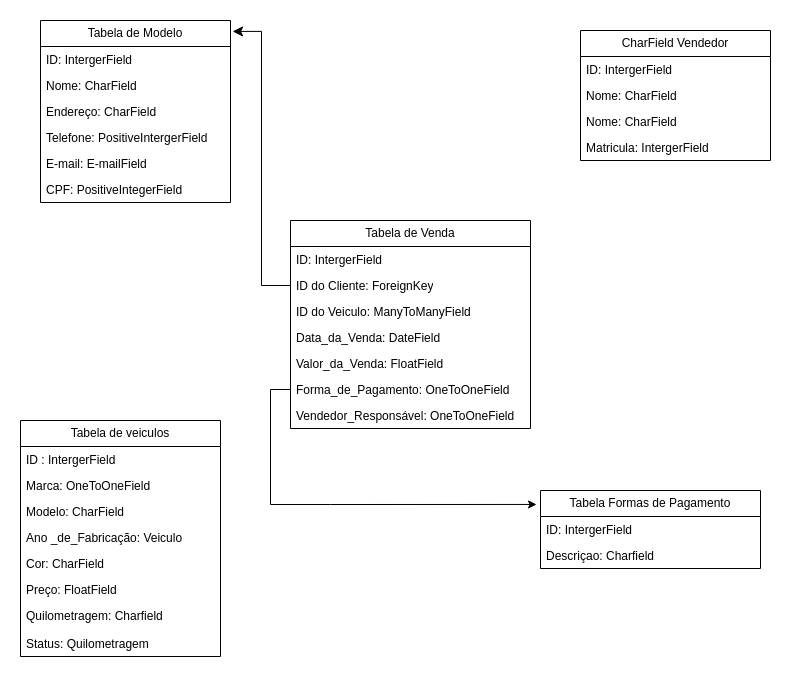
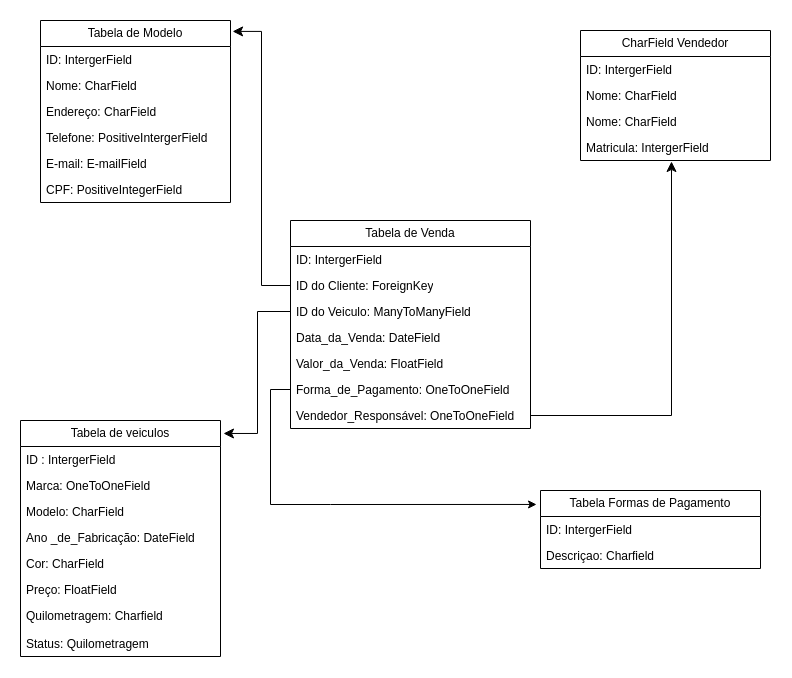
edge "Vendedor_Responsável: OneToOneField" -> "Matricula: IntergerField": added
edge "ID do Veiculo: ManyToManyField" -> "Tabela de veiculos": added
node "Ano _de_Fabricação: Veiculo": label "Ano _de_Fabricação: Veiculo" -> "Ano _de_Fabricação: DateField"
